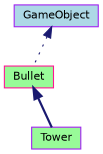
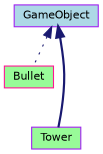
edge "Tower" -> "Bullet": now "Tower" -> "GameObject"
